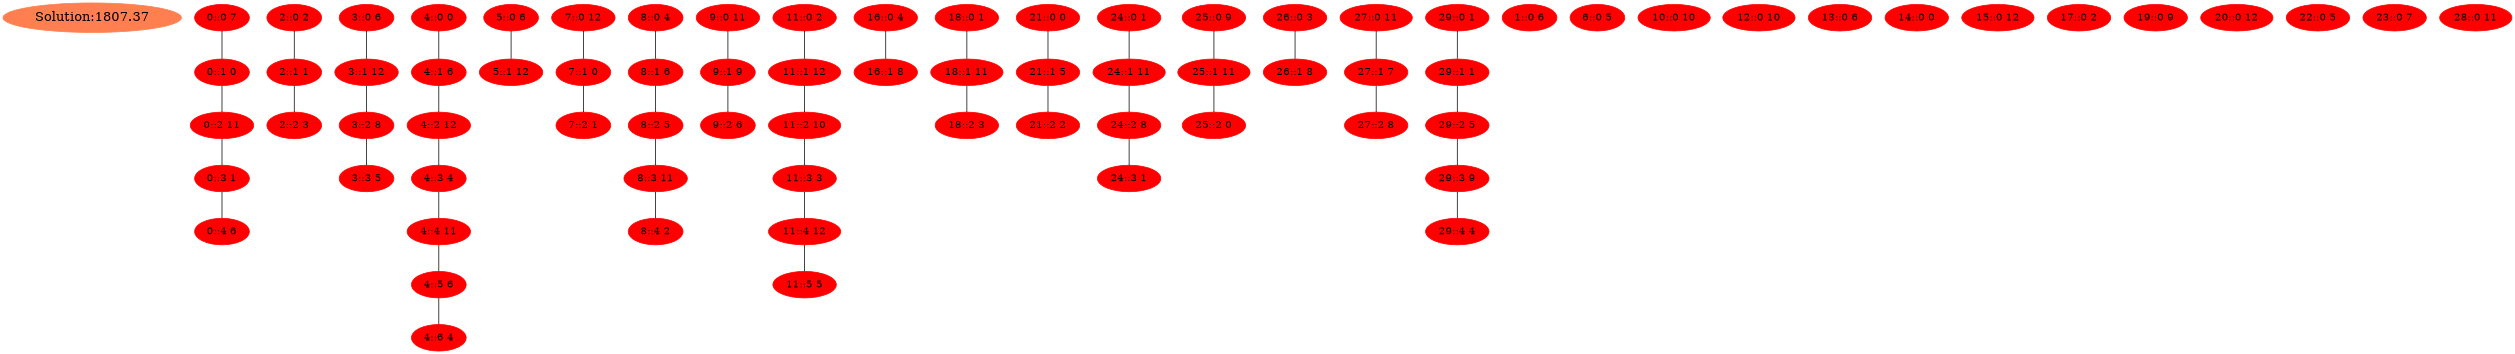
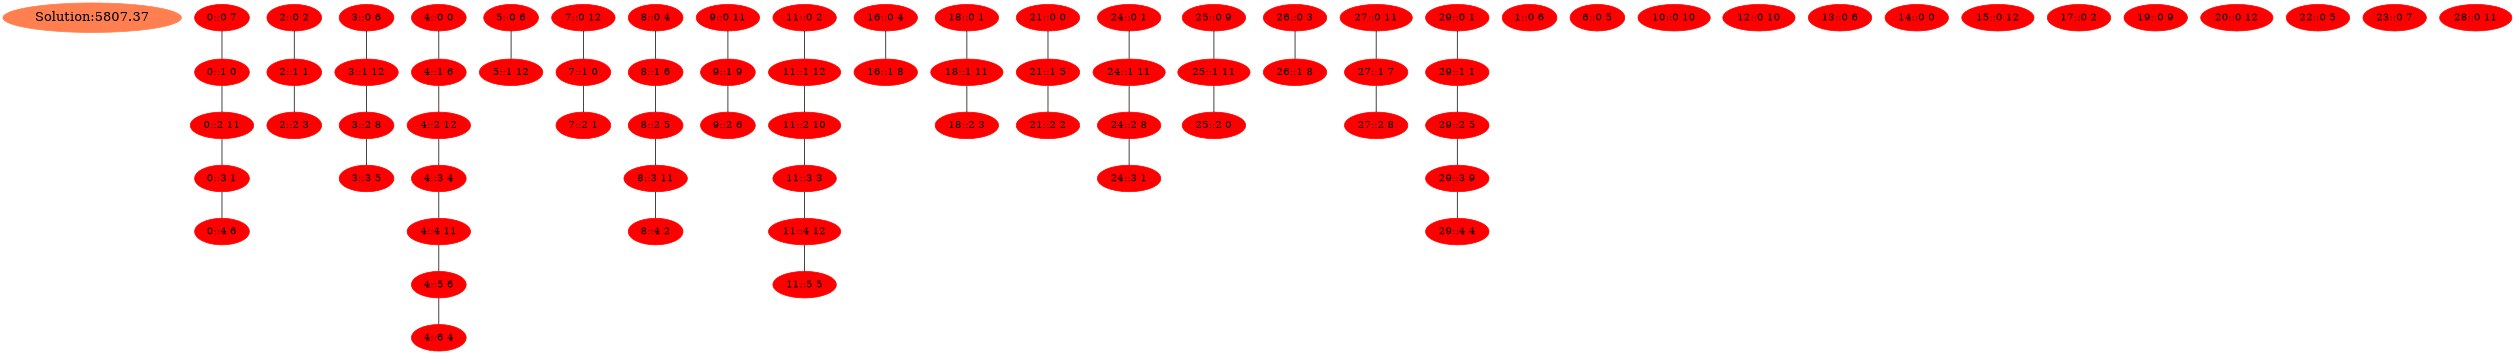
node "Solution:1807.37": label "Solution:1807.37" -> "Solution:5807.37"
